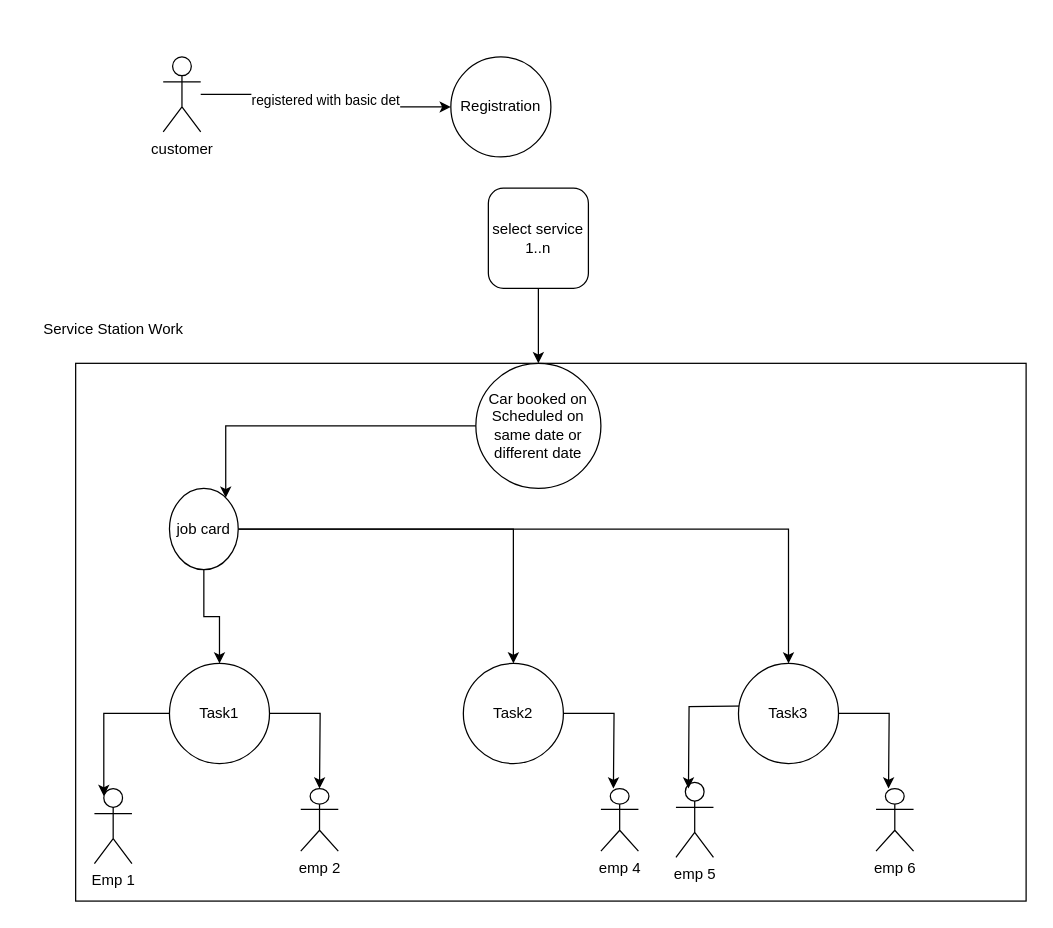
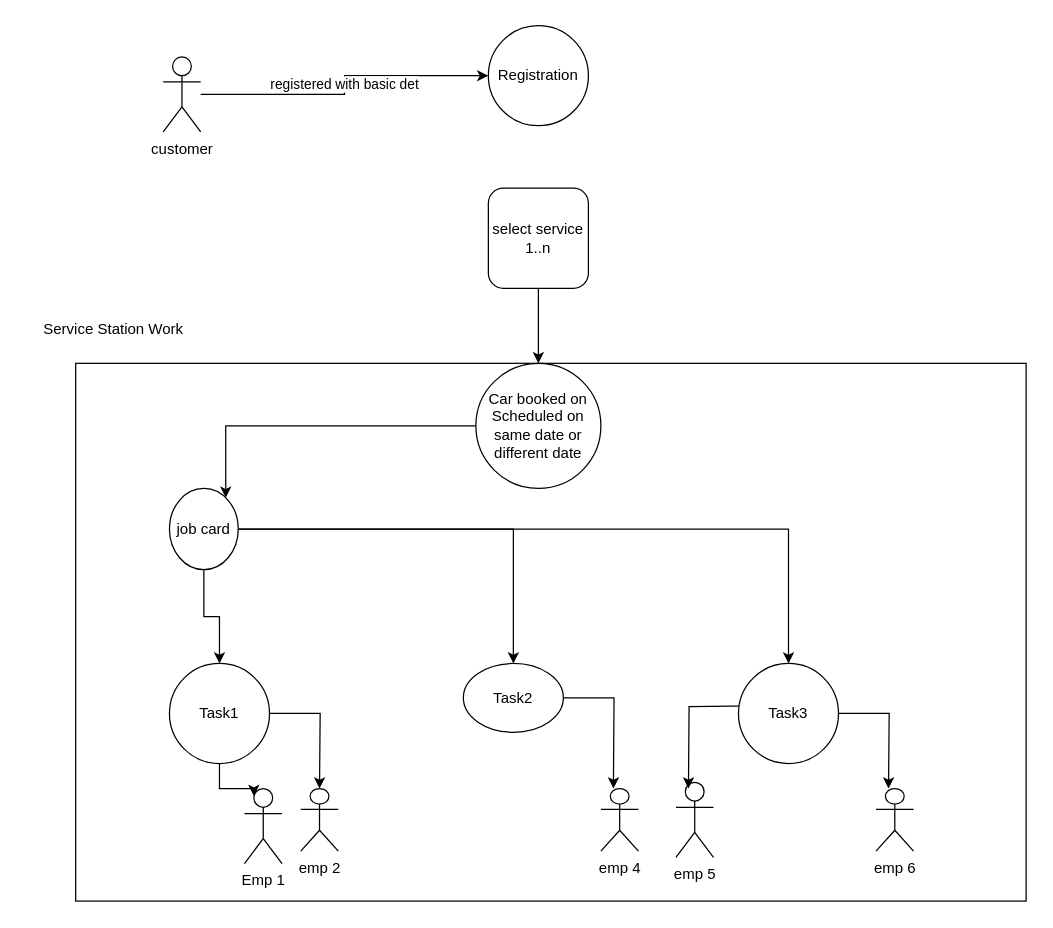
node "Registration": moved (501, 107) -> (538, 76)
node "Task2": size 100x100 -> 100x69
node "Emp 1": moved (113, 826) -> (263, 826)
